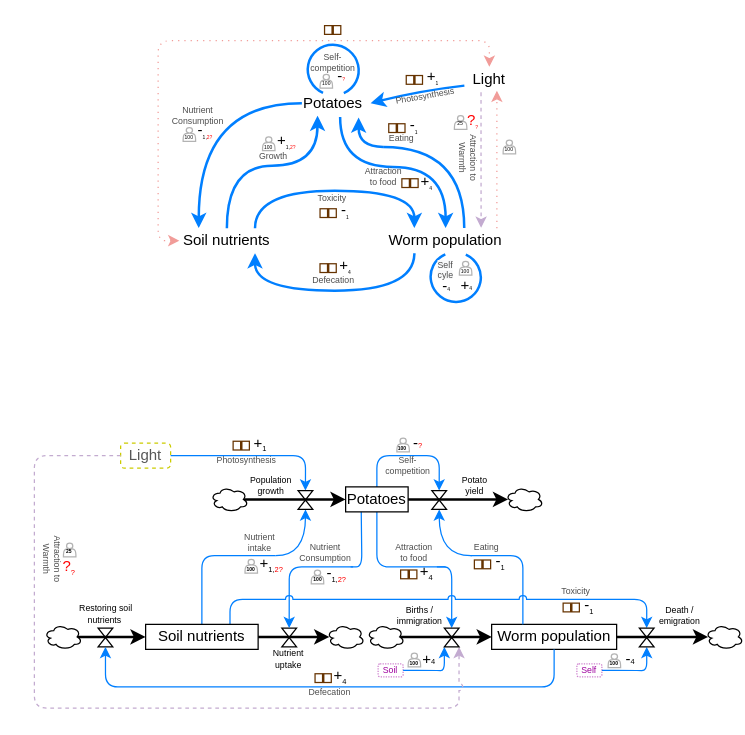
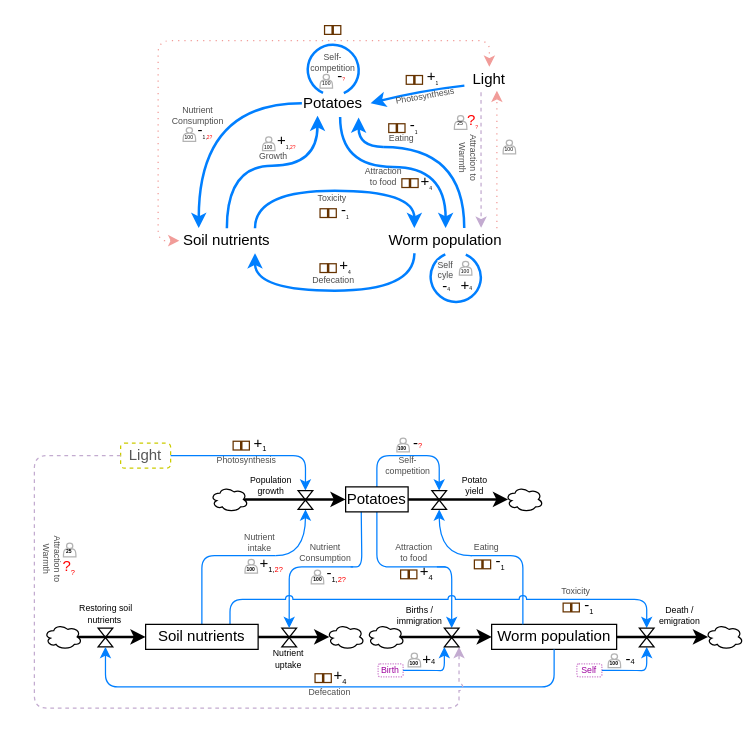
node "Soil": label "Soil" -> "Birth"
